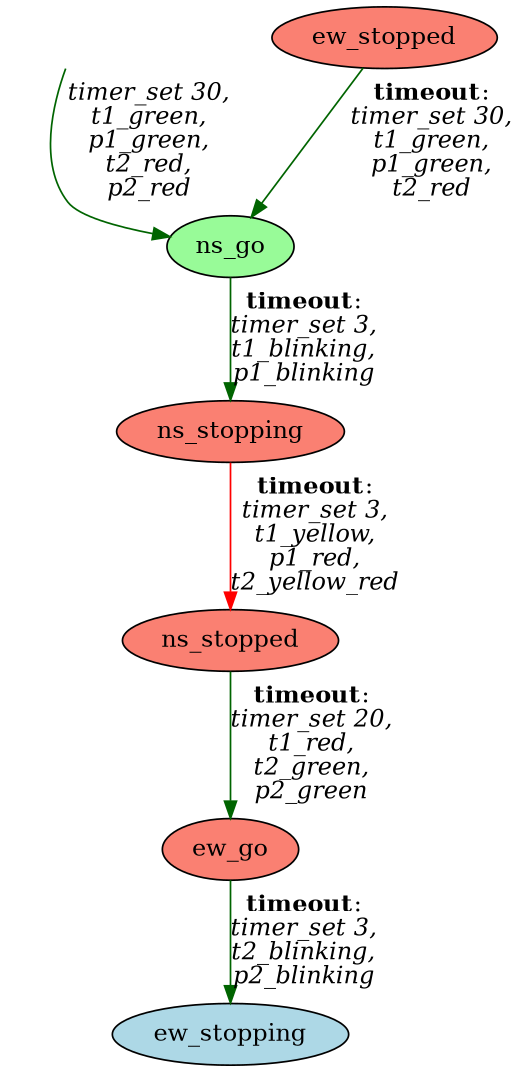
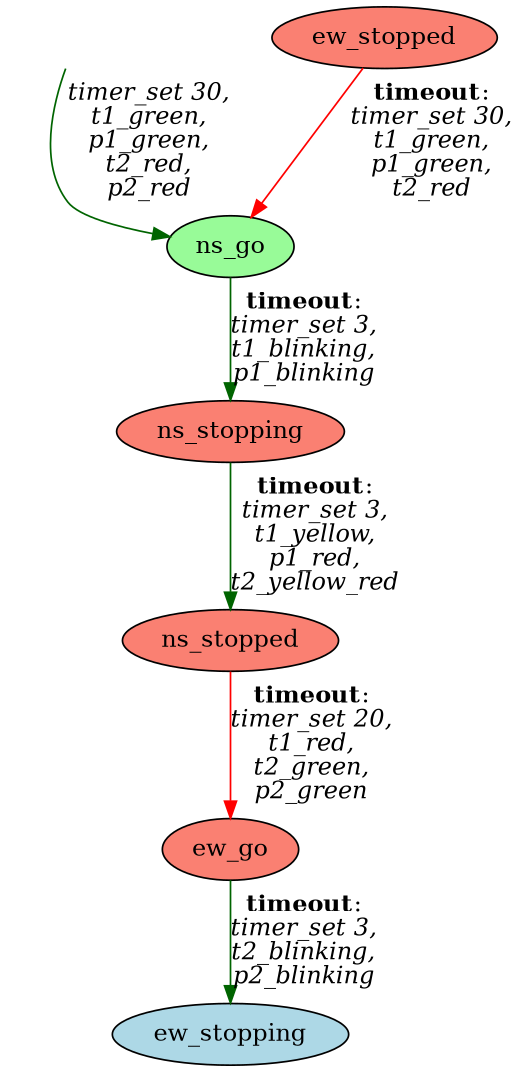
edge "ew_stopped" -> "ns_go": color darkgreen -> red
edge "ns_stopping" -> "ns_stopped": color red -> darkgreen
edge "ns_stopped" -> "ew_go": color darkgreen -> red
